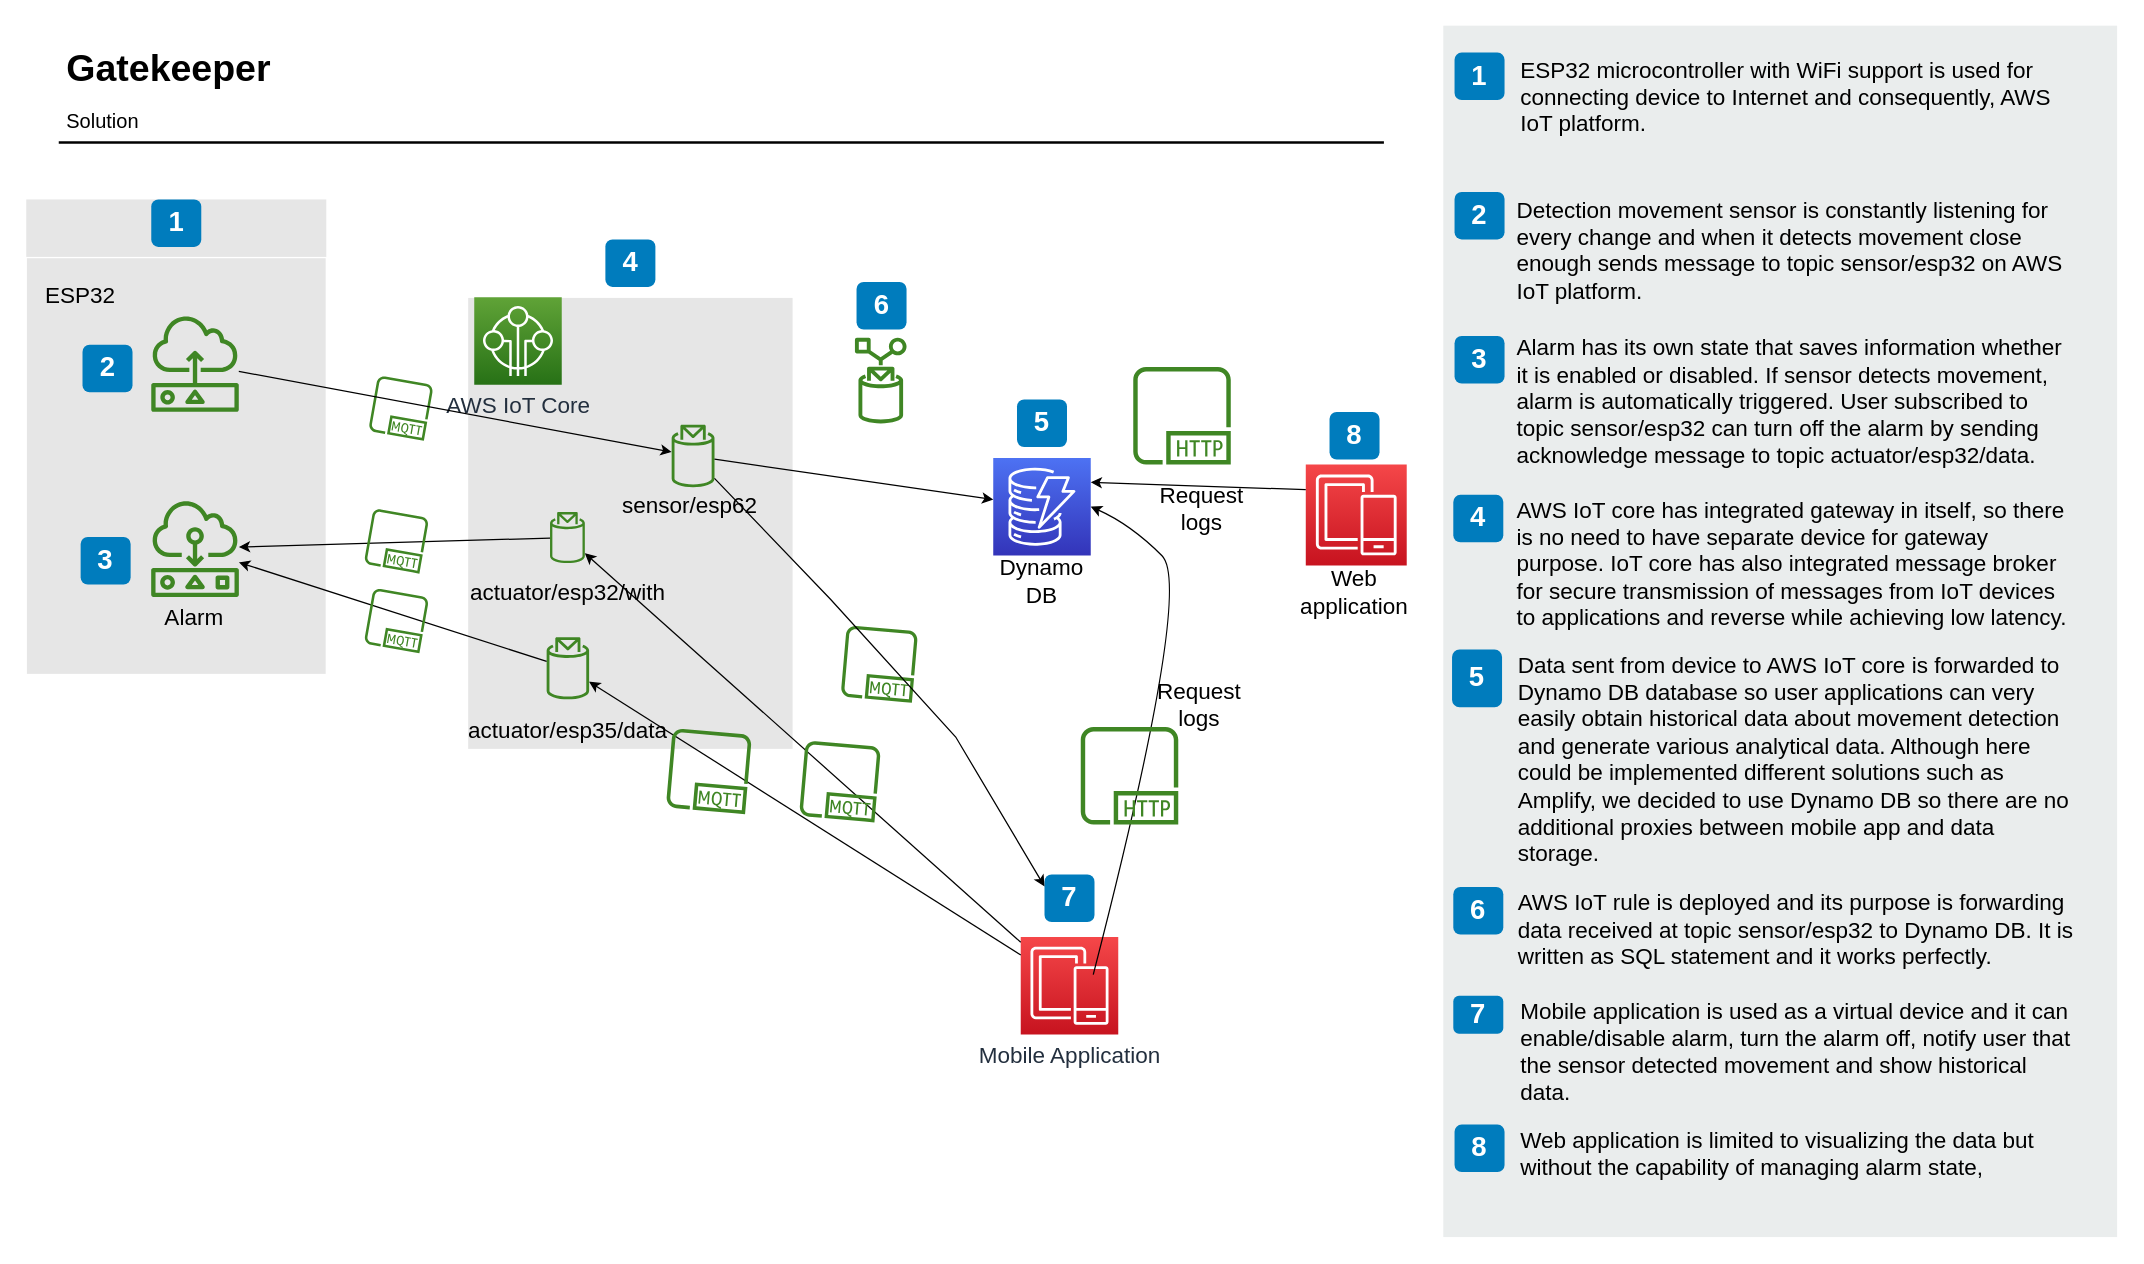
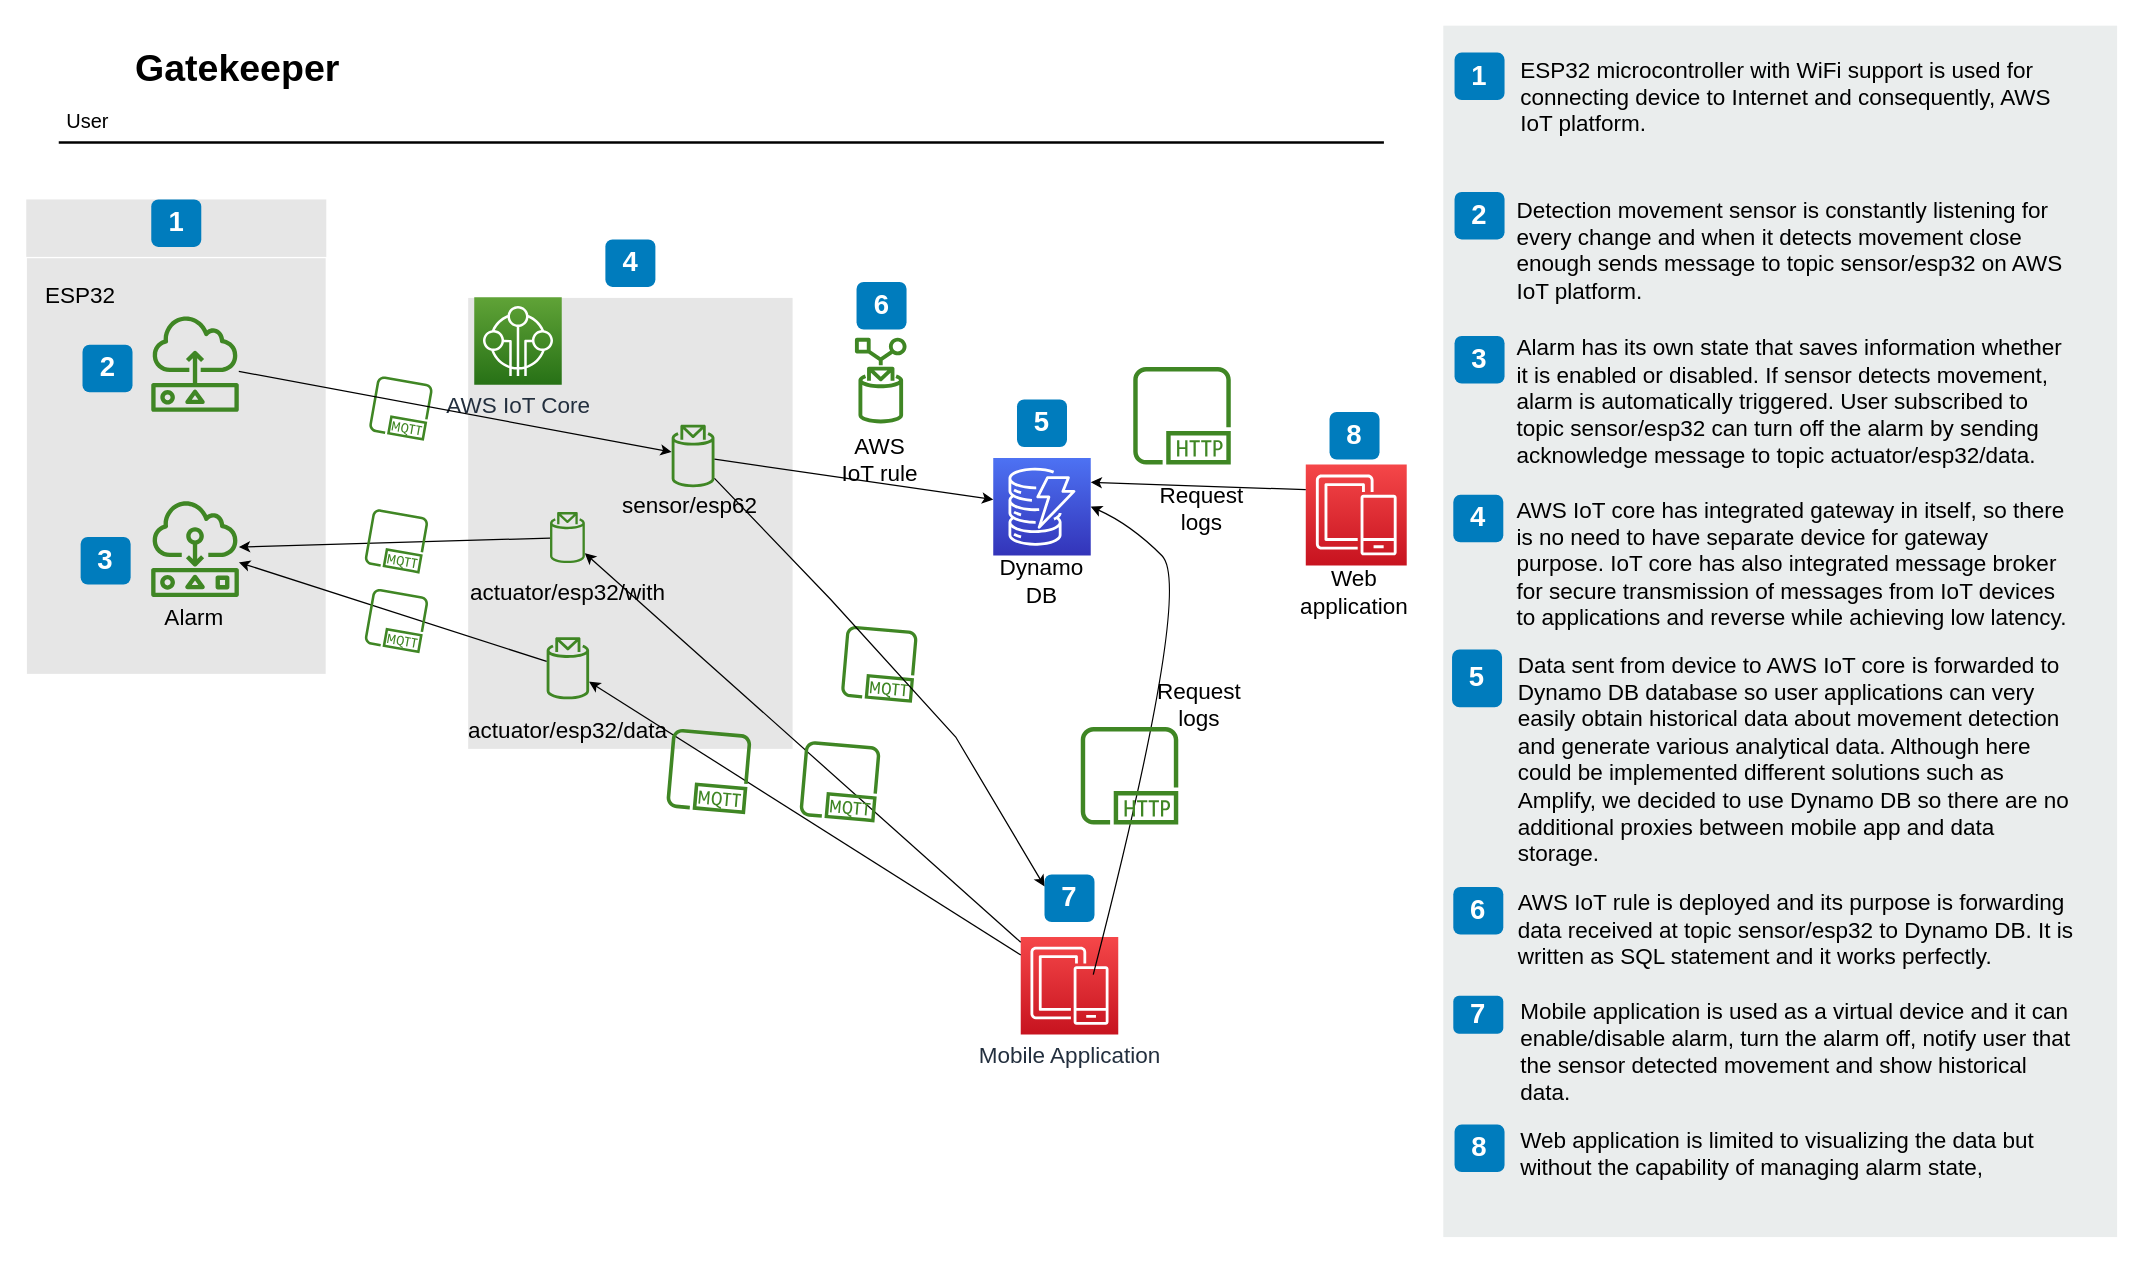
node "Gatekeeper": moved (176, 68) -> (245, 68)
node "Solution": label "Solution" -> "User"
node "AWS IoT rule": added
node "actuator/esp35/data": label "actuator/esp35/data" -> "actuator/esp32/data"
